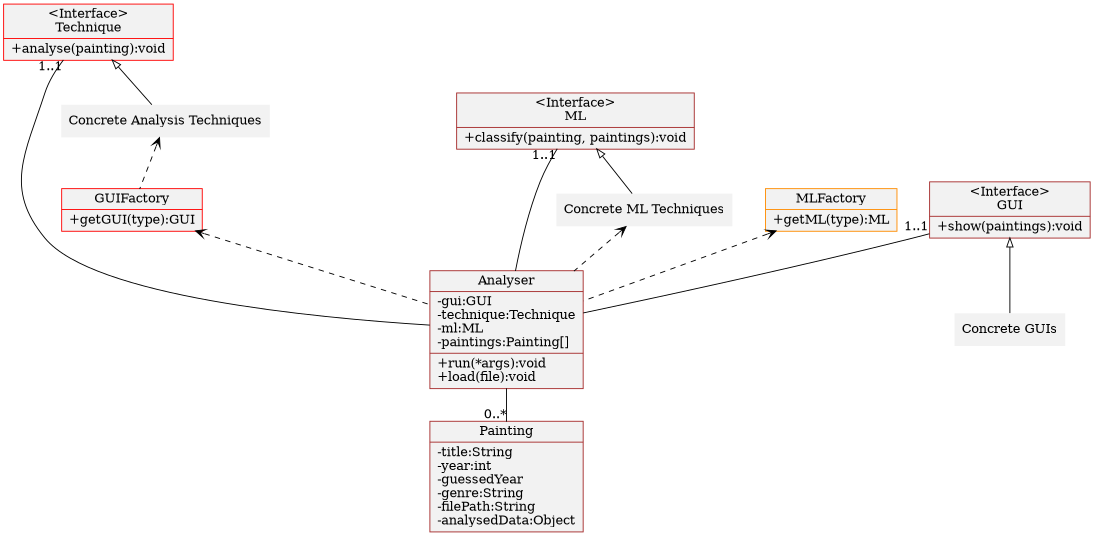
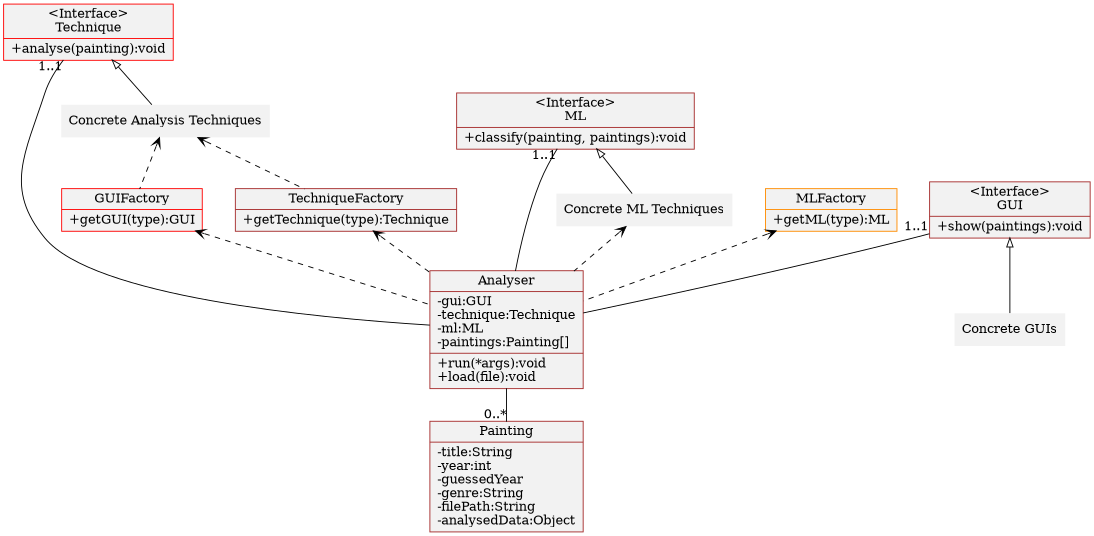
node "TechniqueFactory": added
